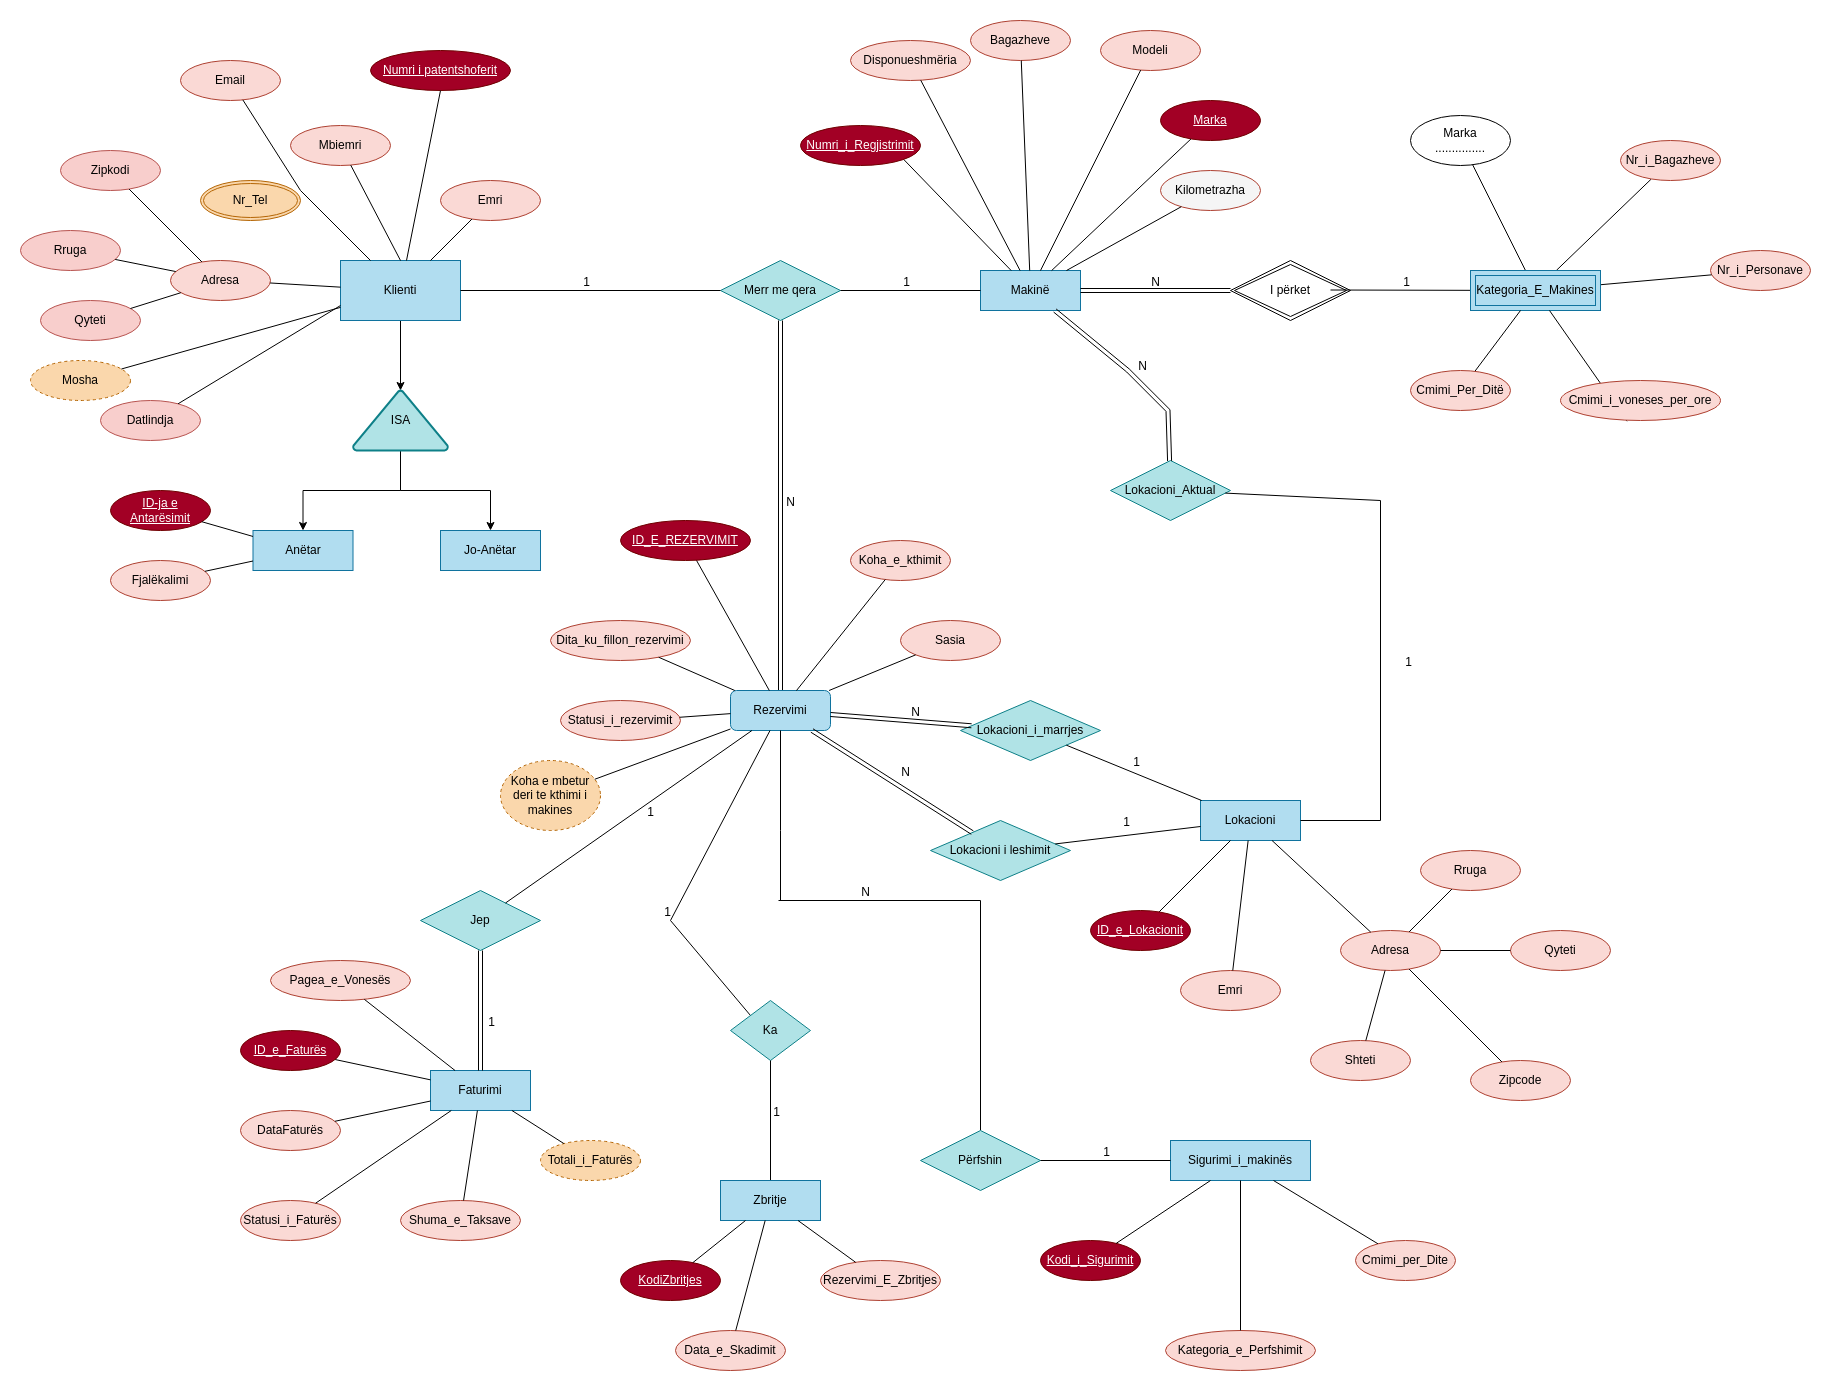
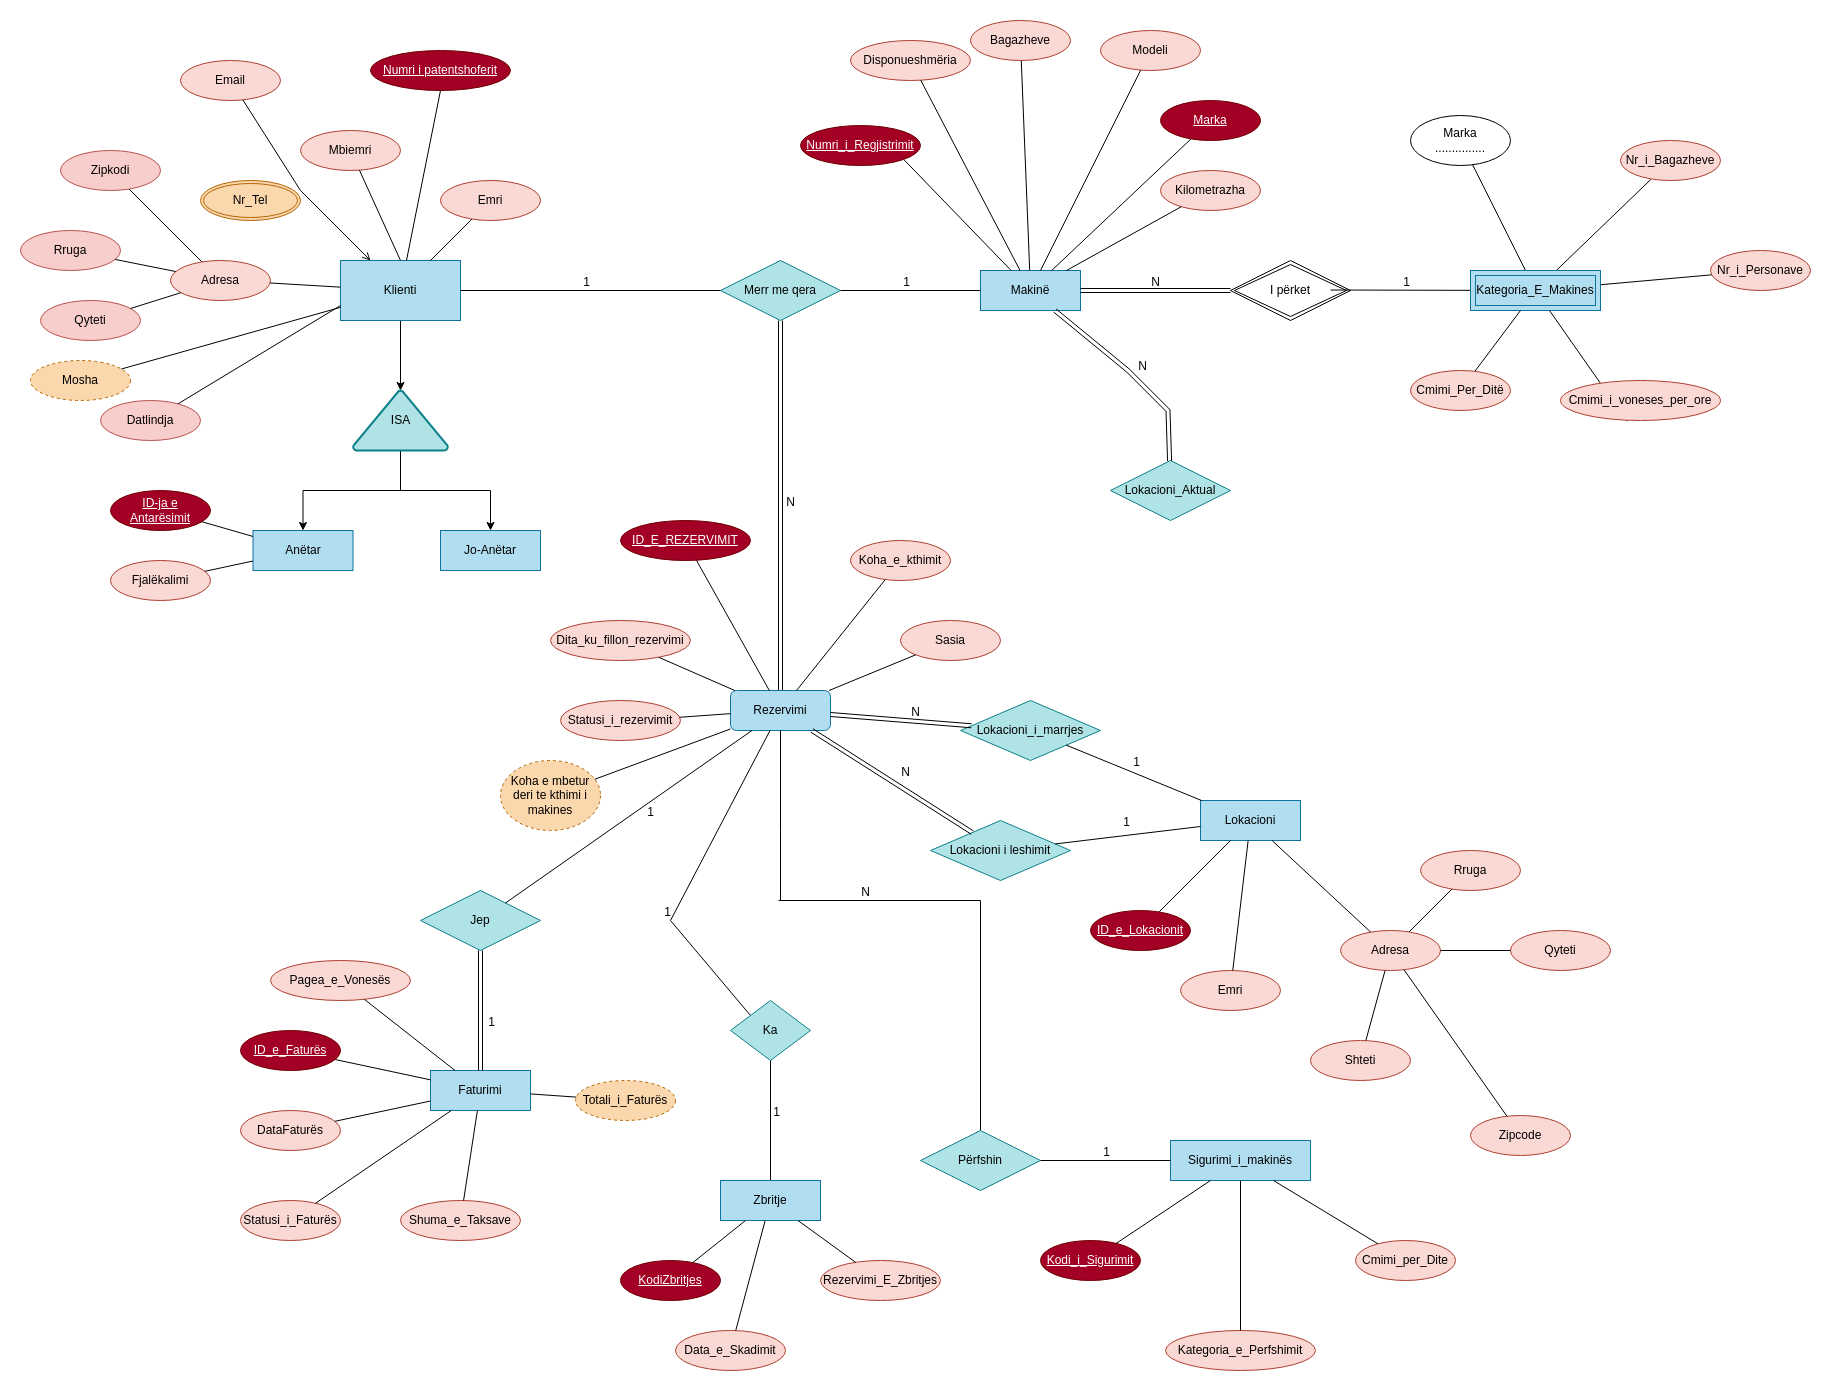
node "Mbiemri": moved (341, 146) -> (351, 151)
node "Kilometrazha": fillcolor #f5f5f5 -> #fad9d5
edge "Email" -- "Klienti": arrowhead none -> open
edge "Lokacioni_Aktual" -- "Lokacioni": removed, label "1"
node "Zipcode": moved (1521, 1081) -> (1521, 1136)
node "Totali_i_Faturës": moved (591, 1161) -> (626, 1101)
